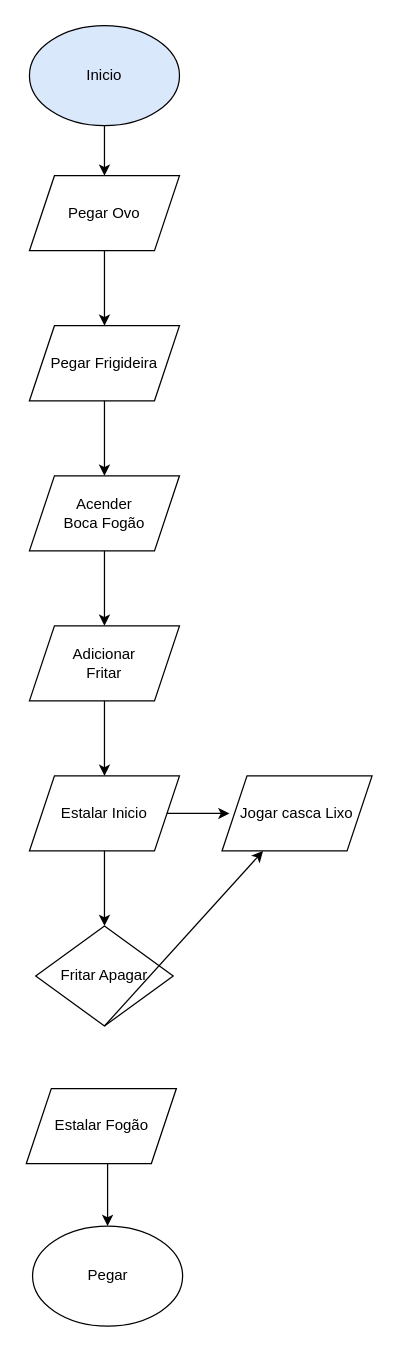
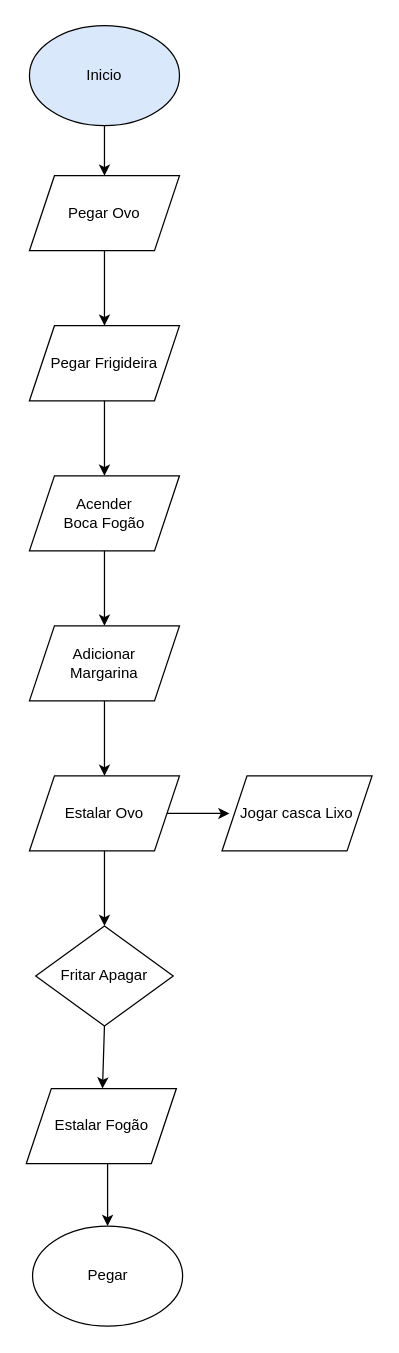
node "Adicionar Fritar": label "Adicionar Fritar" -> "Adicionar Margarina"
node "Estalar Inicio": label "Estalar Inicio" -> "Estalar Ovo"
edge "Fritar Apagar" -> "Jogar casca Lixo": now "Fritar Apagar" -> "Estalar Fogão"
